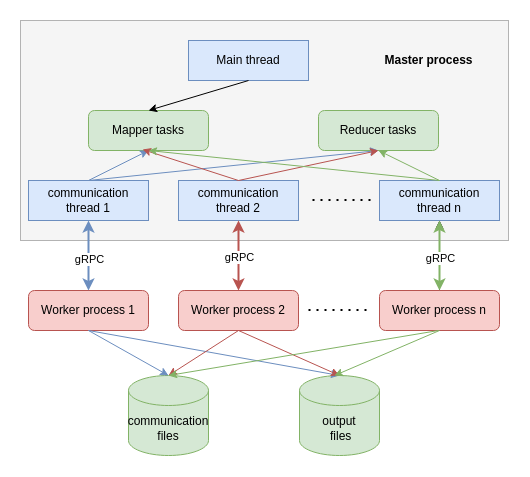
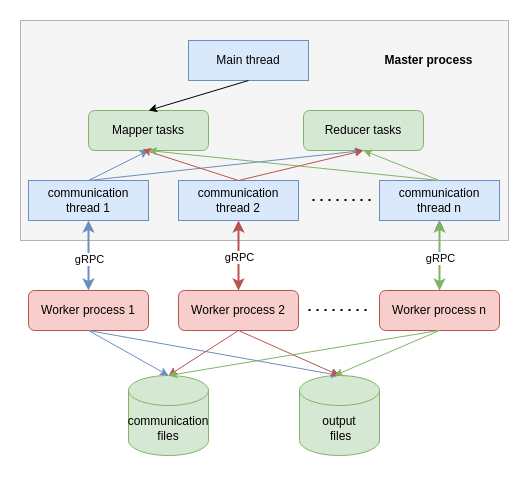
node "Reducer tasks": moved (379, 131) -> (364, 131)
